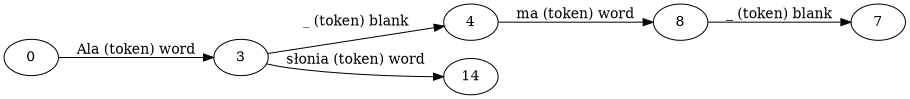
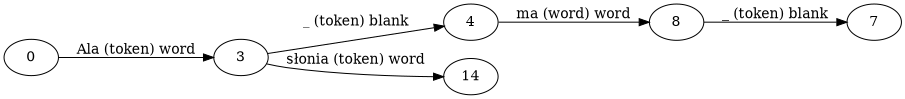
edge "4" -> "8": label "ma (token) word" -> "ma (word) word"
